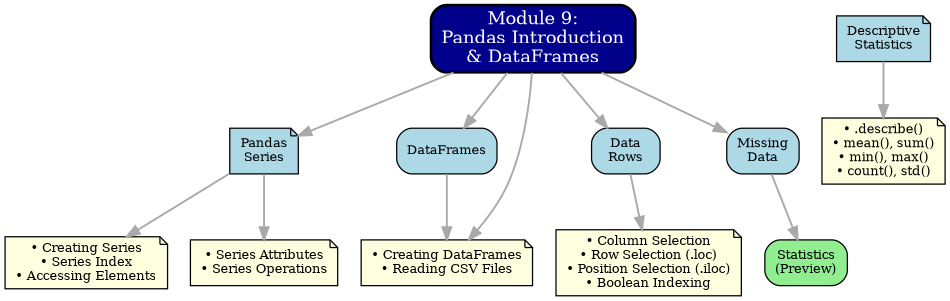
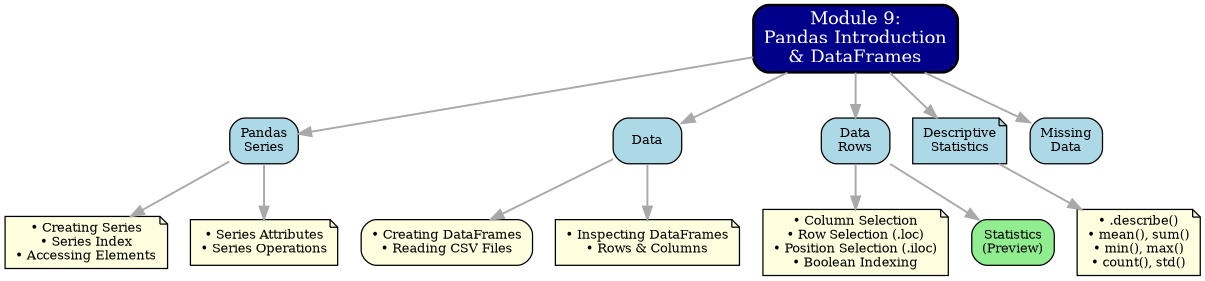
node "Pandas Series": shape note -> box
node "DataFrames": label "DataFrames" -> "Data"
edge "Module 9: Pandas Introduction & DataFrames" -> "• Creating DataFrames • Reading CSV Files": now "Module 9: Pandas Introduction & DataFrames" -> "Descriptive Statistics"
edge "Missing Data" -> "Statistics (Preview)": now "Data Rows" -> "Statistics (Preview)"
node "• Inspecting DataFrames • Rows & Columns": added
node "• Creating DataFrames • Reading CSV Files": shape note -> box
